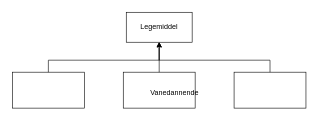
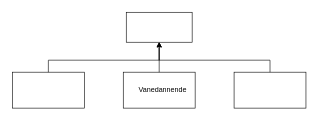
node "Legemiddel": removed
node "Vanedannende": moved (175, 93) -> (163, 90)
